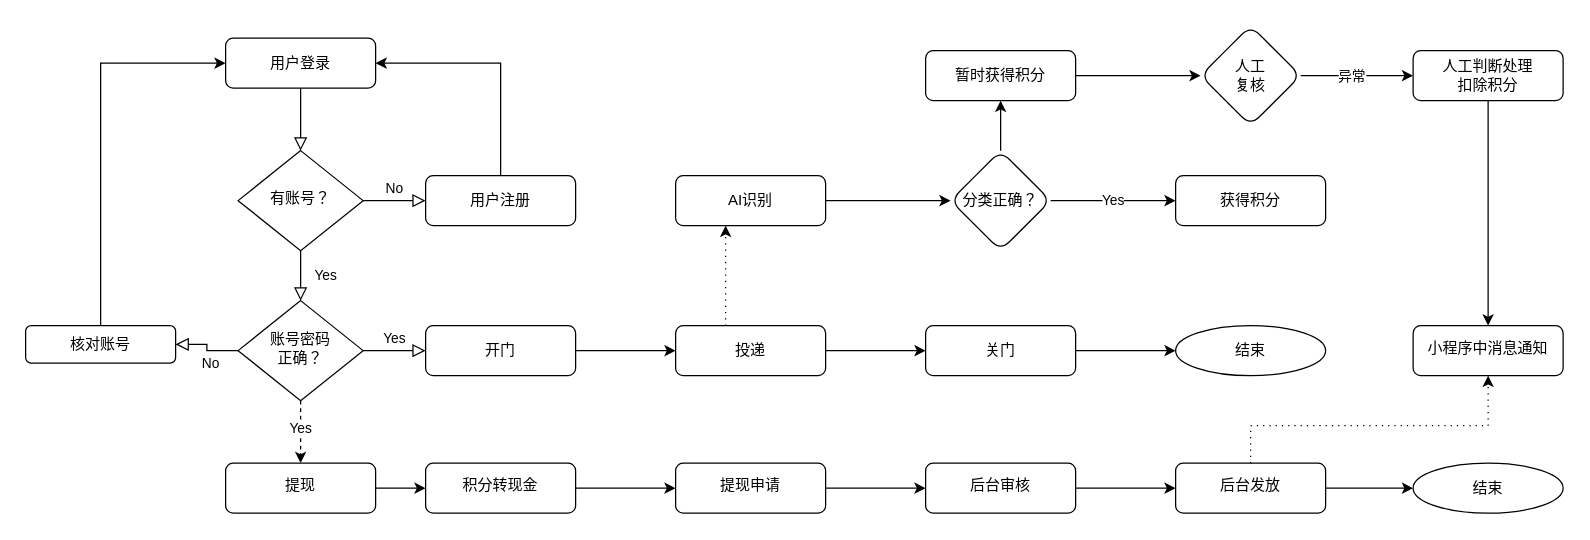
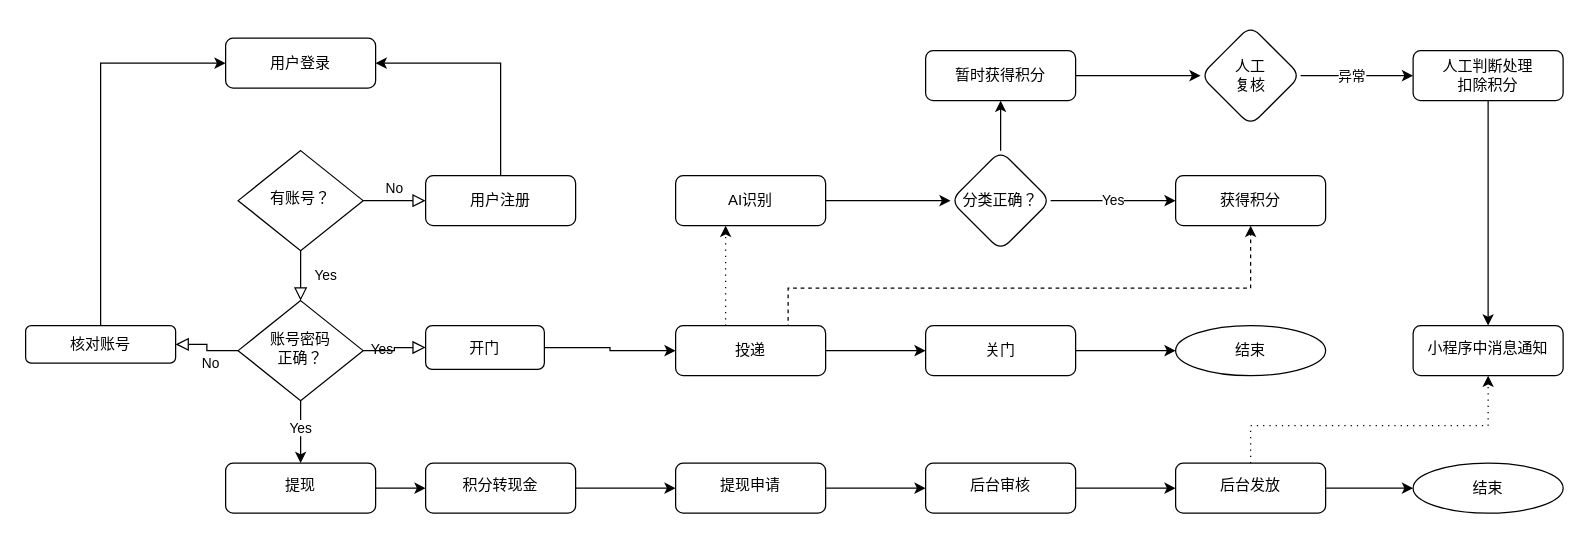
edge "用户登录" -> "有账号？": removed
edge "投递" -> "获得积分": added
node "开门": size 150x50 -> 119x44
edge "账号密码 正确？" -> "提现": style dashed -> solid
